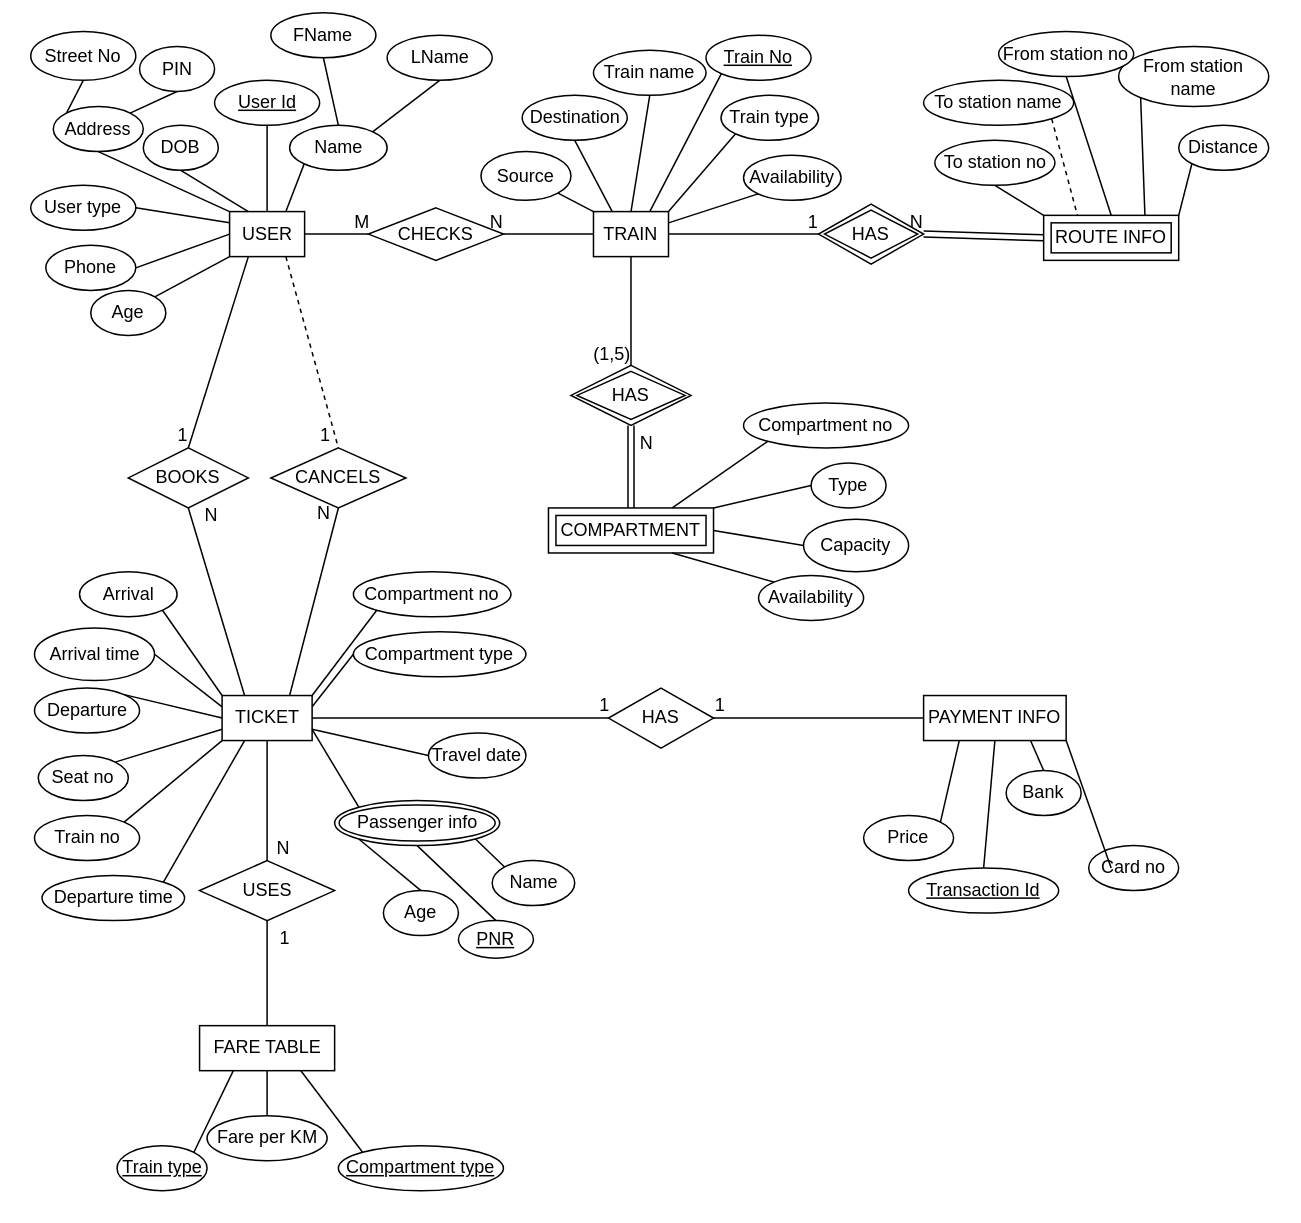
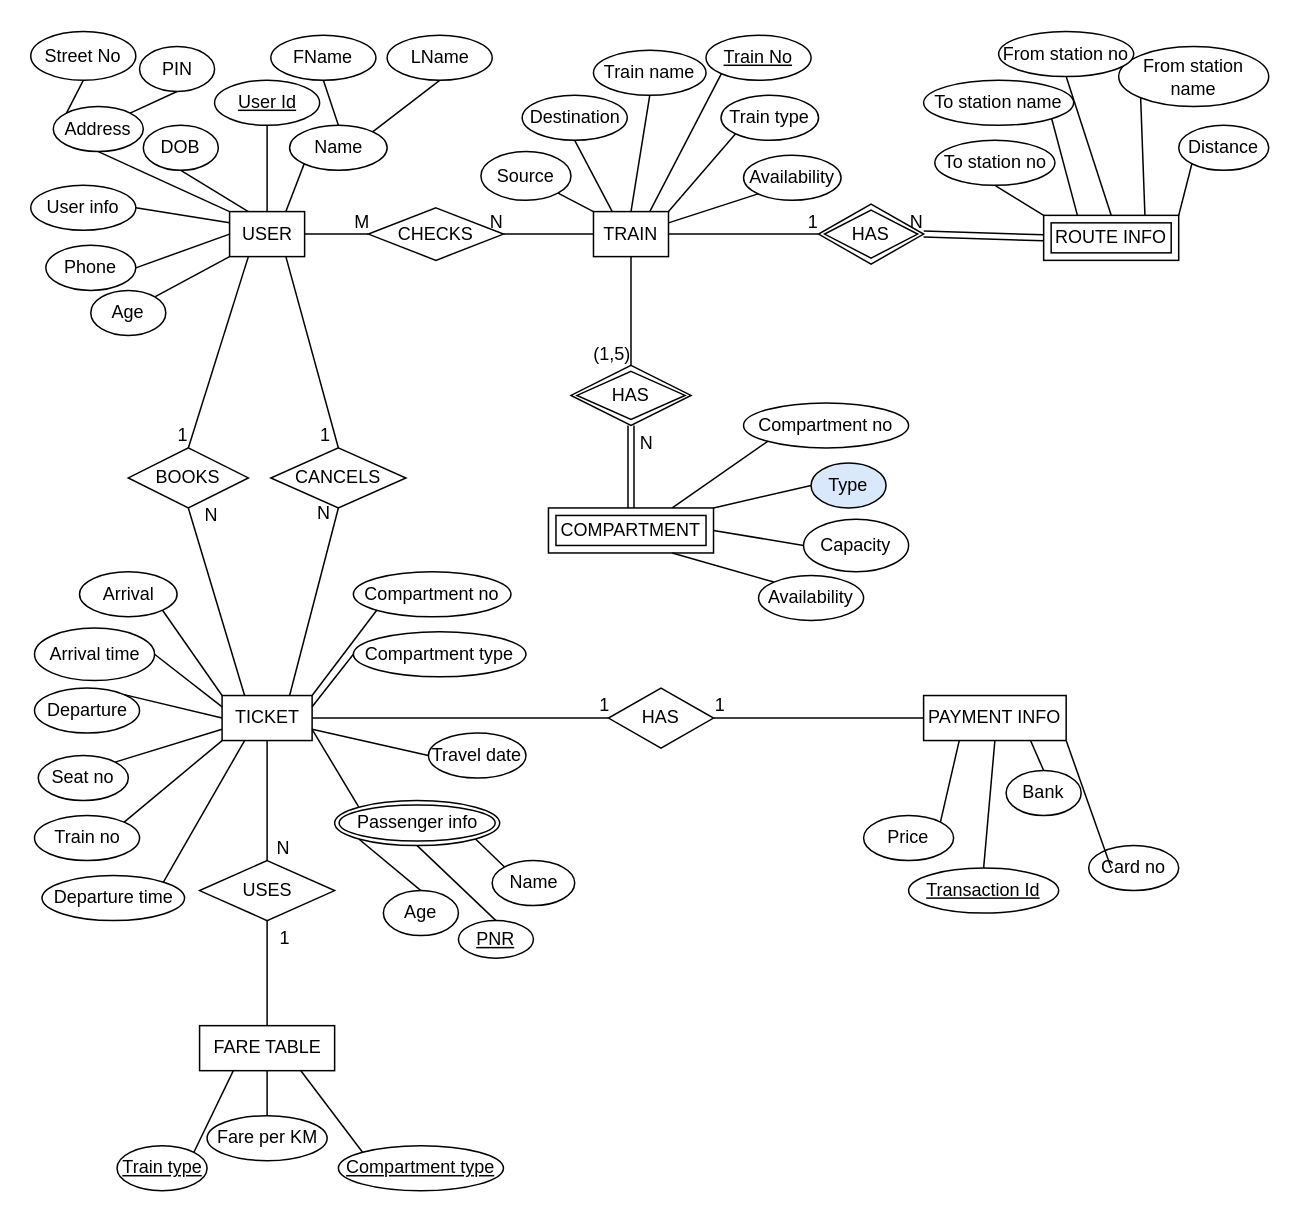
node "FName": moved (323, 35) -> (323, 58)
edge "To station name" -- "ROUTE INFO": style dashed -> solid
node "User type": label "User type" -> "User info"
edge "USER" -- "CANCELS": style dashed -> solid
node "Type": fillcolor #ffffff -> #dae8fc
